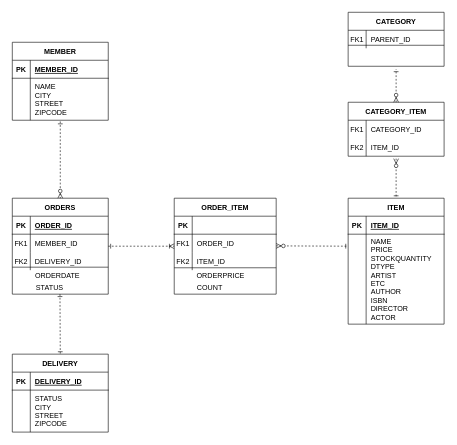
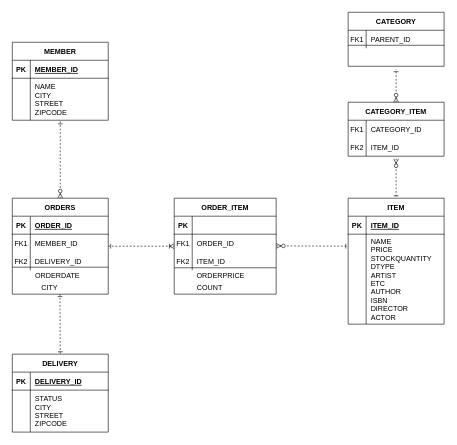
node "STATUS": label "STATUS" -> "CITY"
